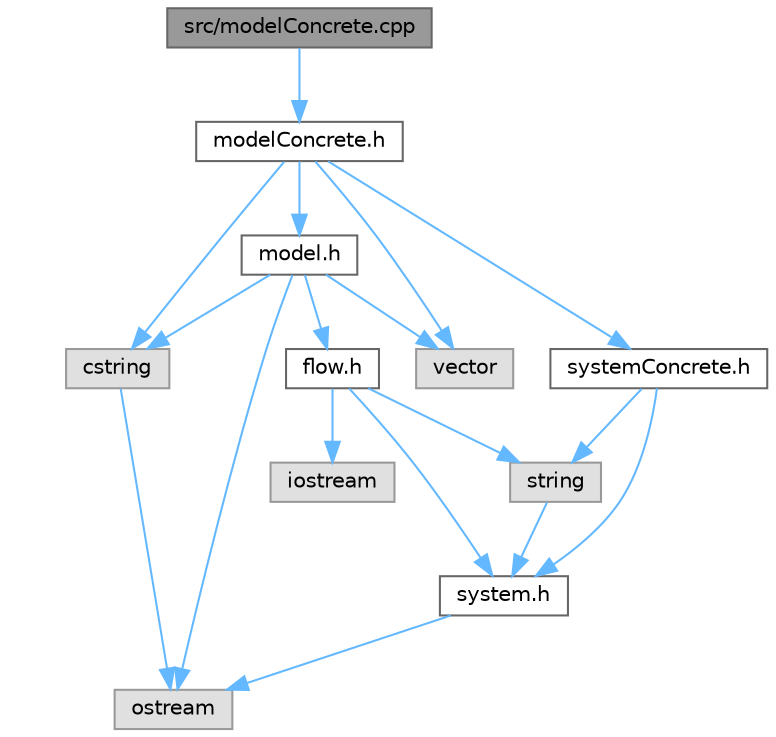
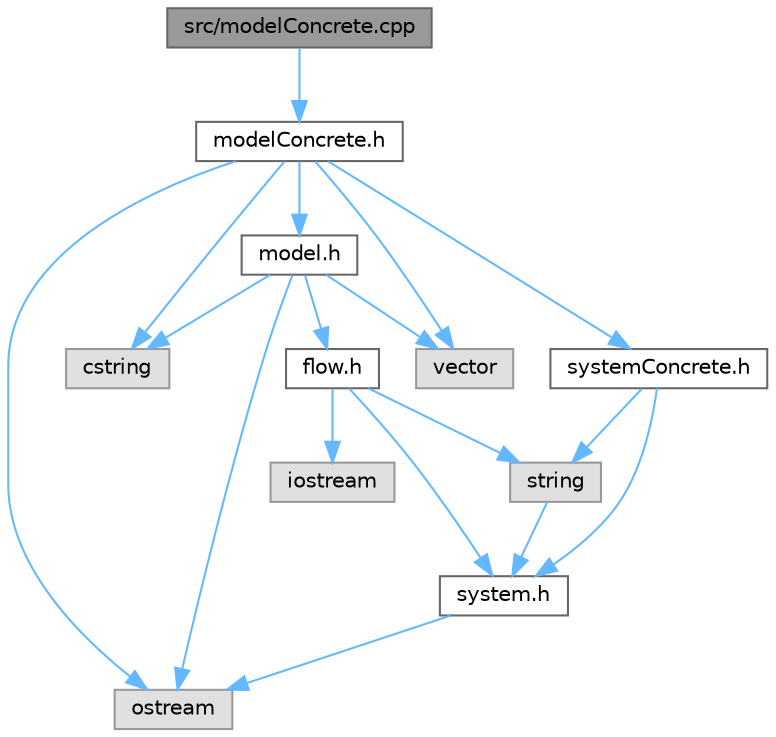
edge "cstring" -> "ostream": now "modelConcrete.h" -> "ostream"
